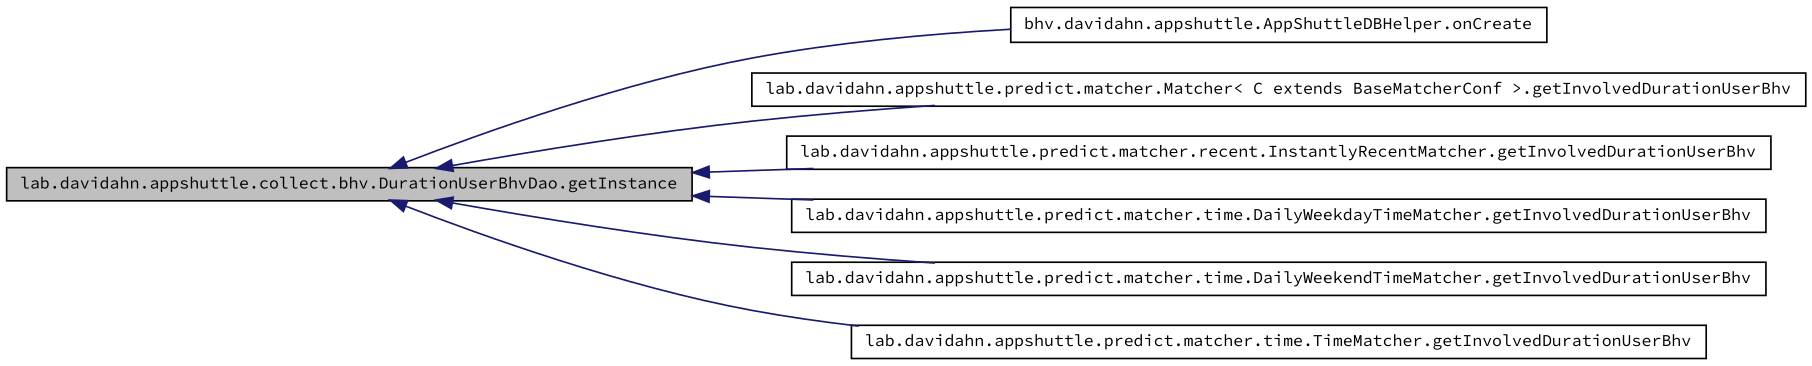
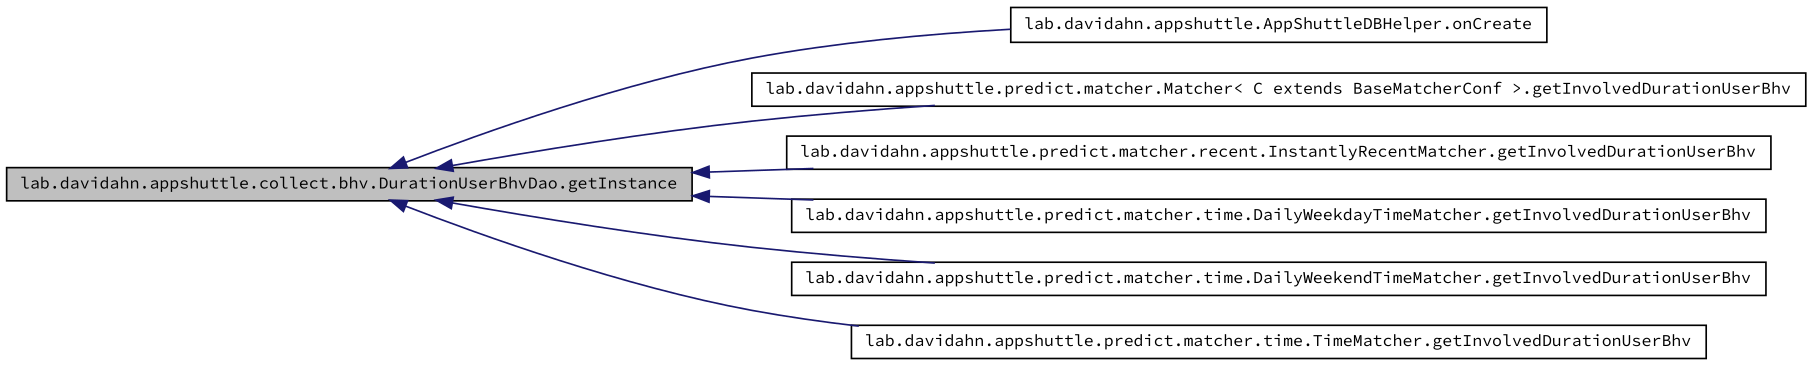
node "bhv.davidahn.appshuttle.AppShuttleDBHelper.onCreate": label "bhv.davidahn.appshuttle.AppShuttleDBHelper.onCreate" -> "lab.davidahn.appshuttle.AppShuttleDBHelper.onCreate"
